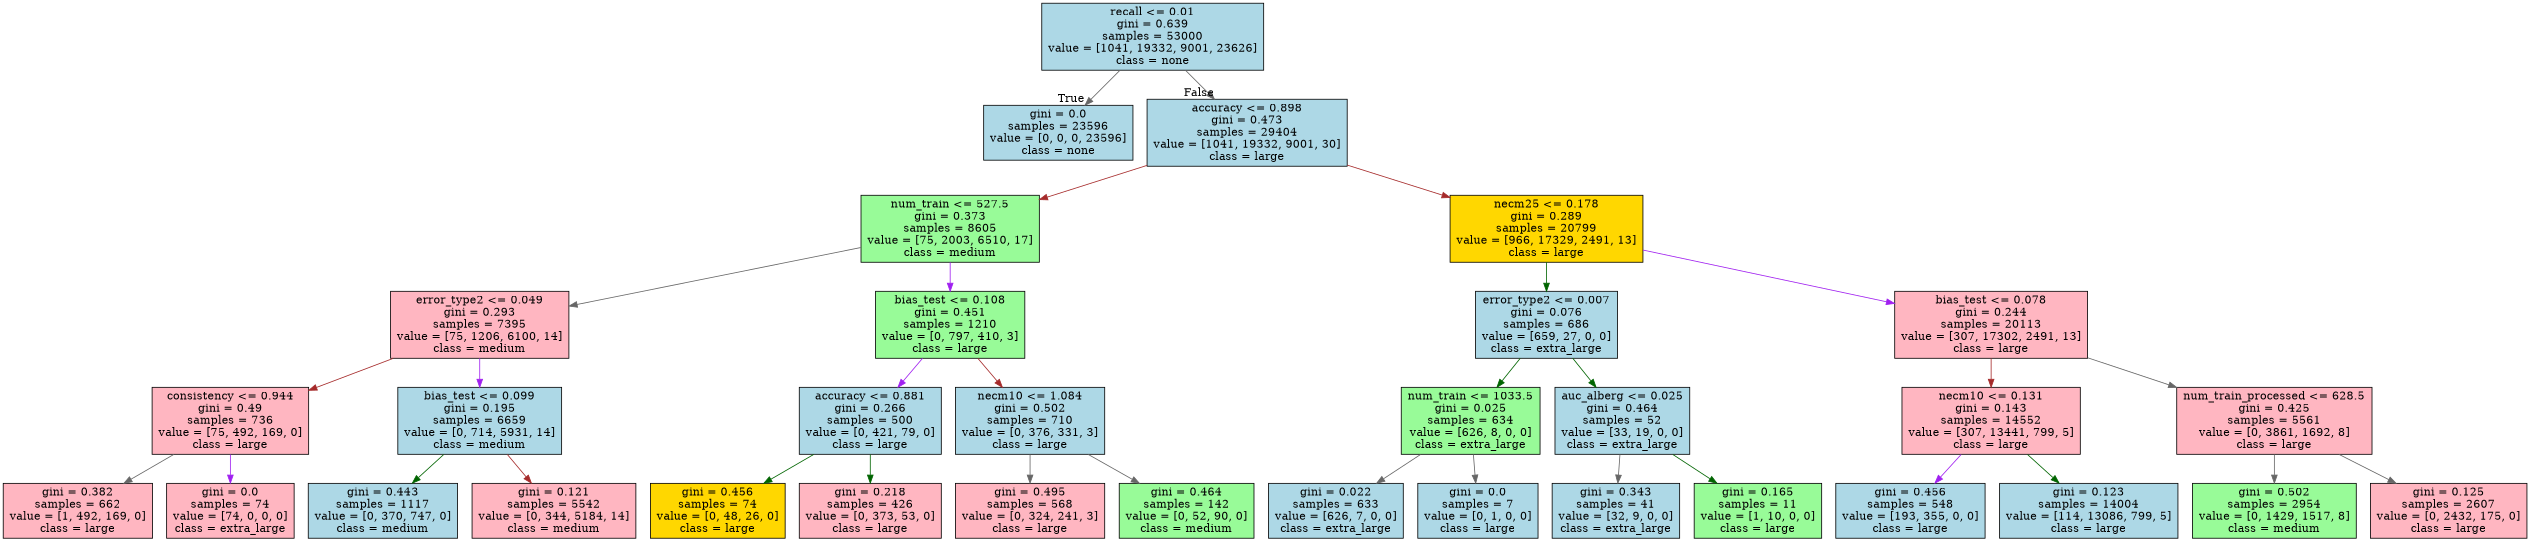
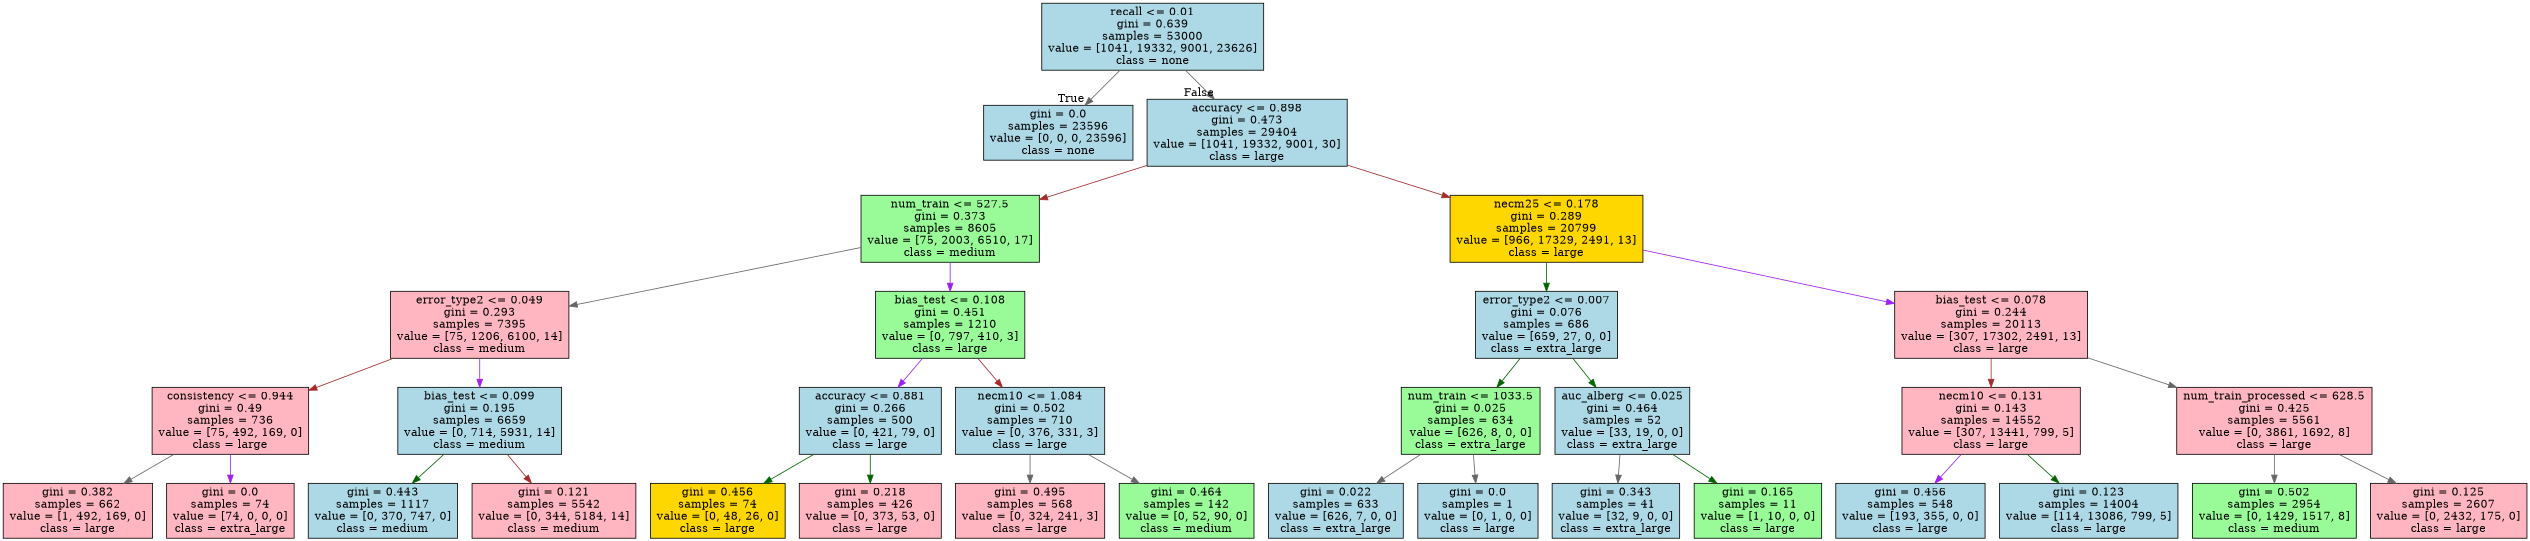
node "gini = 0.0 samples = 7 value = [0, 1, 0, 0] class = large": label "gini = 0.0 samples = 7 value = [0, 1, 0, 0] class = large" -> "gini = 0.0 samples = 1 value = [0, 1, 0, 0] class = large"
